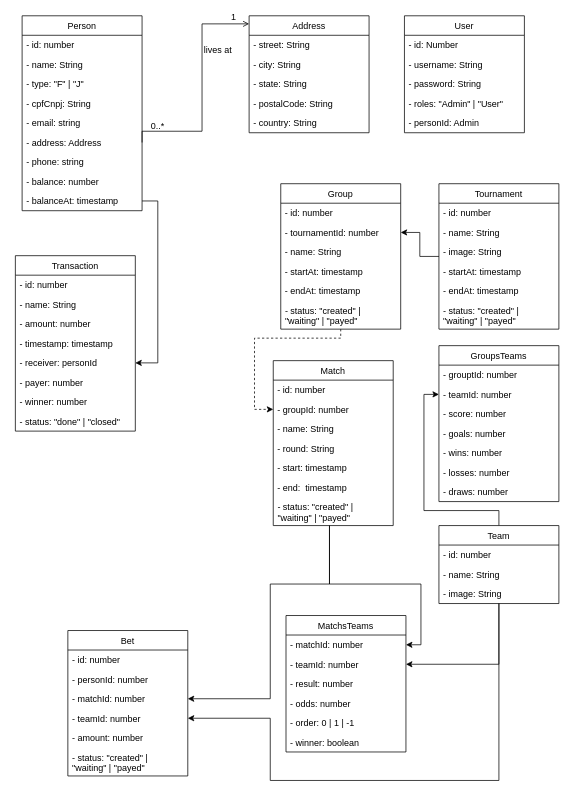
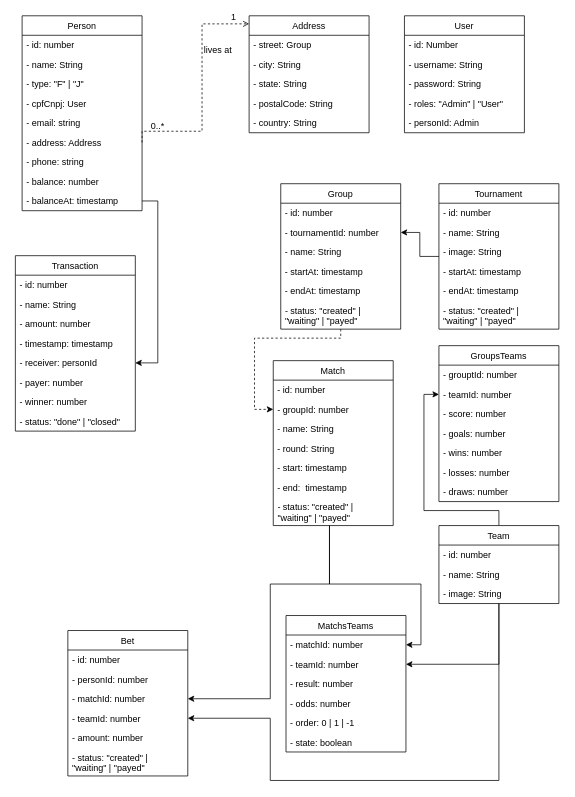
node "- street: String": label "- street: String" -> "- street: Group"
edge "- address: Address" -> "Address": style solid -> dashed
node "- cpfCnpj: String": label "- cpfCnpj: String" -> "- cpfCnpj: User"
node "- winner: boolean": label "- winner: boolean" -> "- state: boolean"
